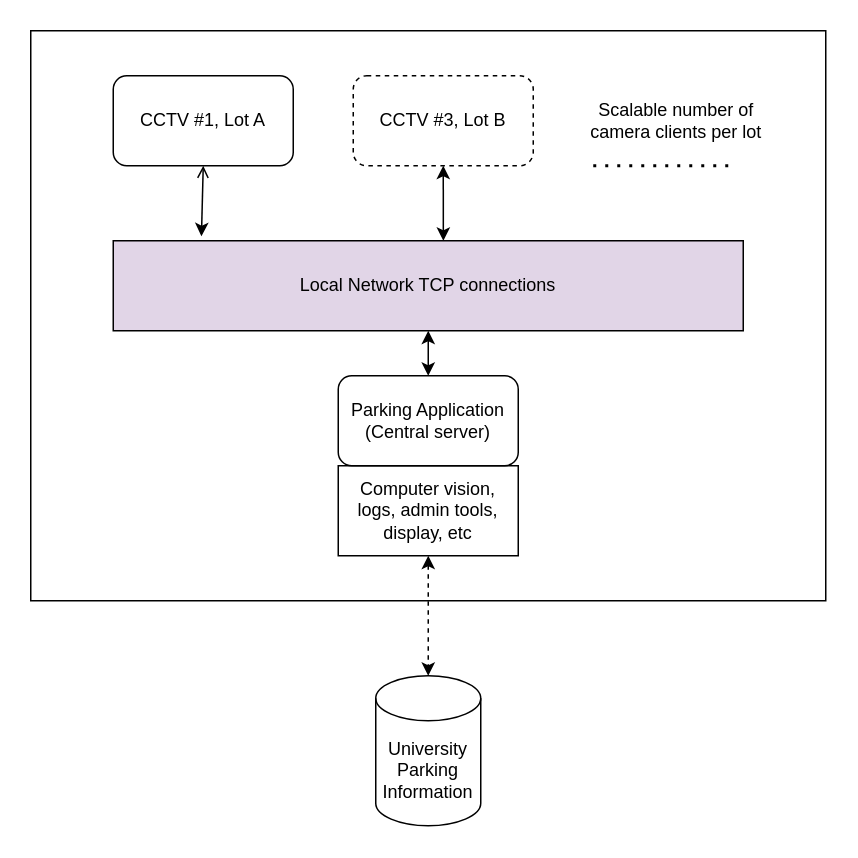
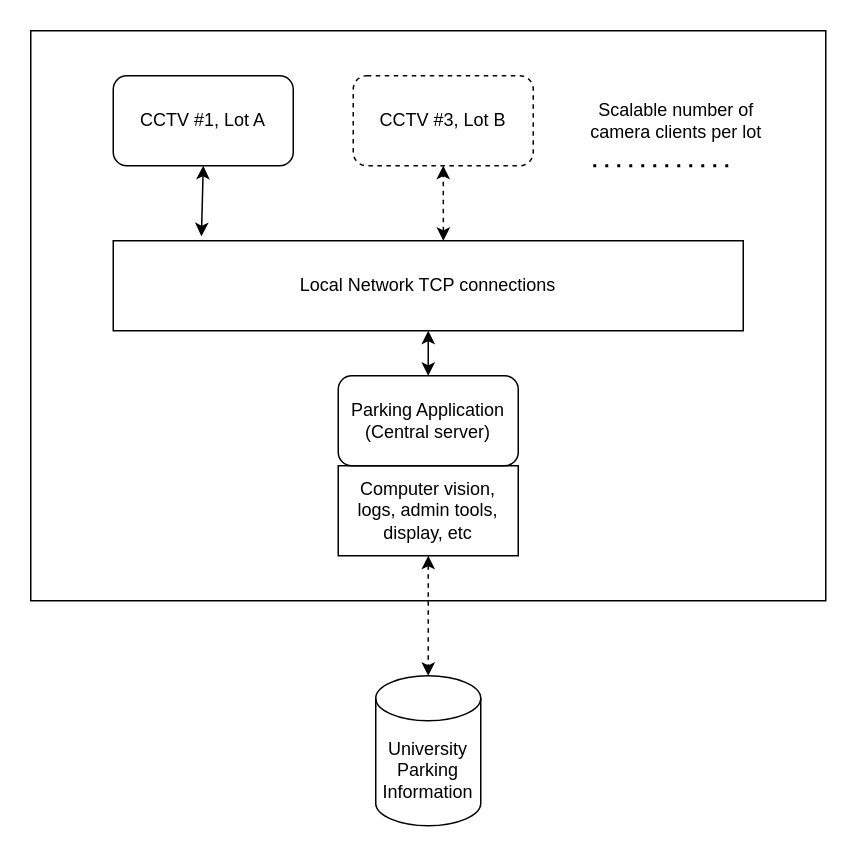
edge "CCTV #1, Lot A" -- "Local Network TCP connections": arrowhead open -> classic
edge "CCTV #3, Lot B" -- "Local Network TCP connections": style solid -> dashed
node "Local Network TCP connections": fillcolor #e1d5e7 -> #ffffff
